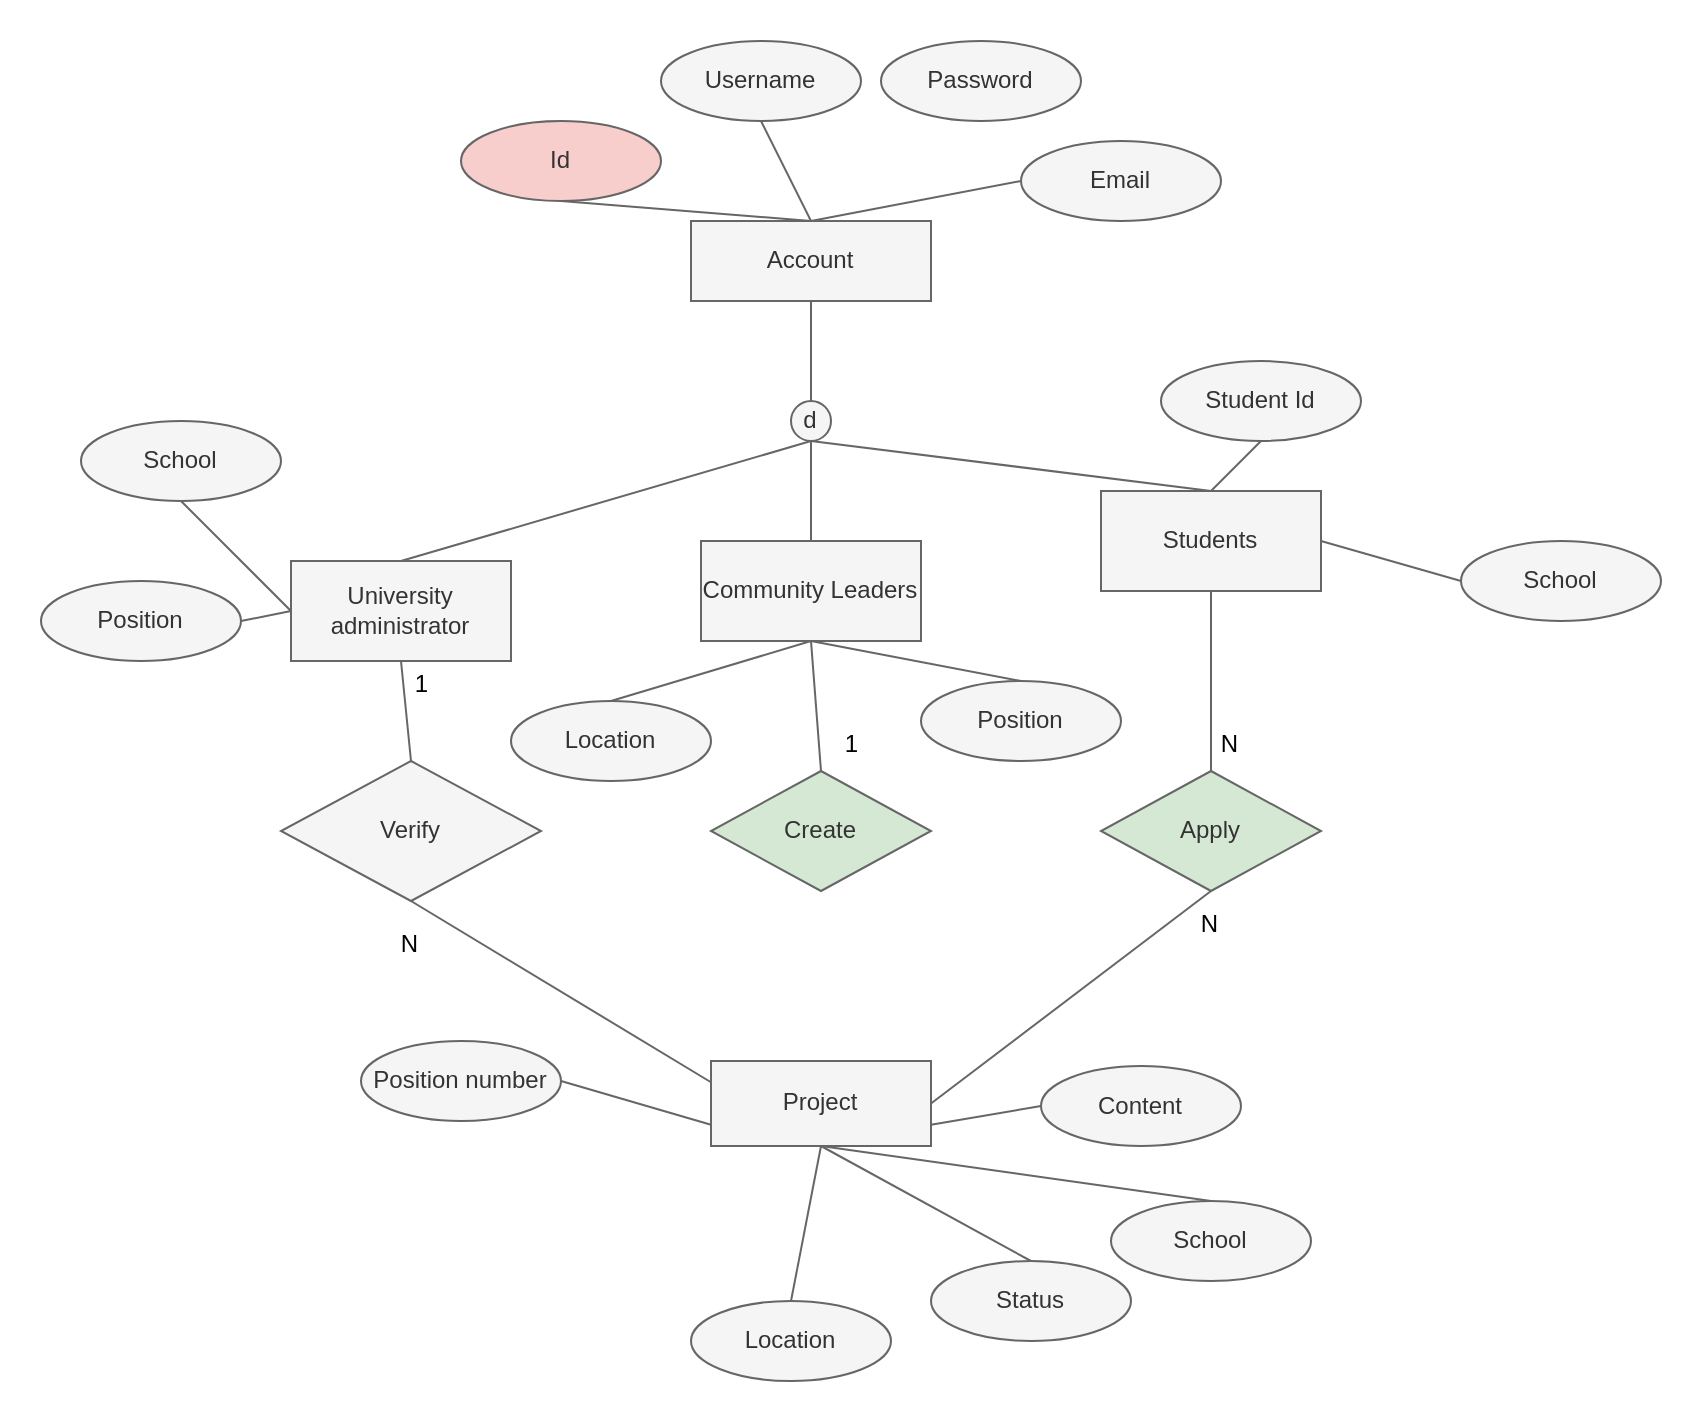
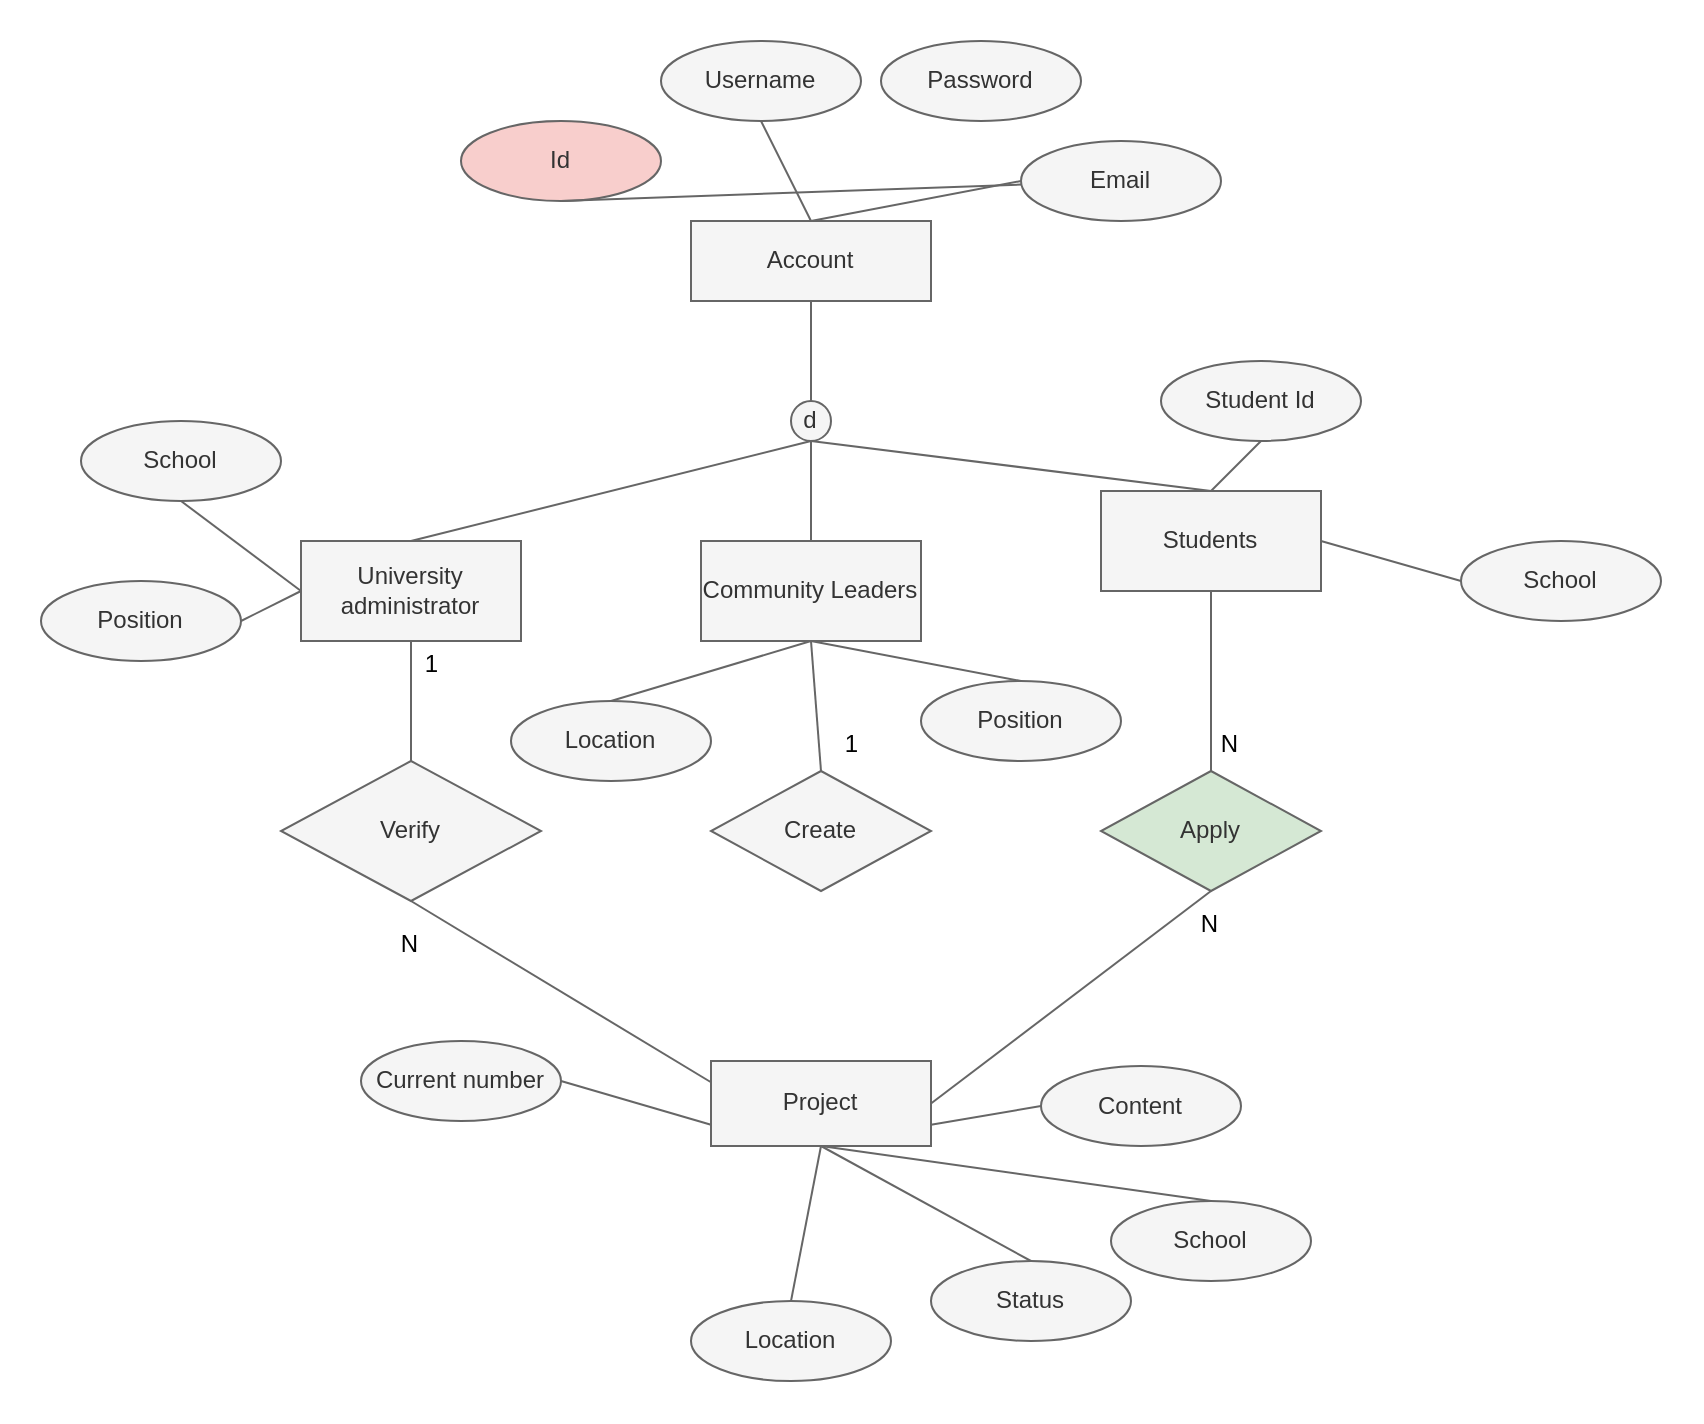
edge "Id" -- "Account": now "Id" -- "Email"
node "University administrator": moved (401, 611) -> (411, 591)
node "Create": fillcolor #d5e8d4 -> #f5f5f5
node "Position number": label "Position number" -> "Current number"
